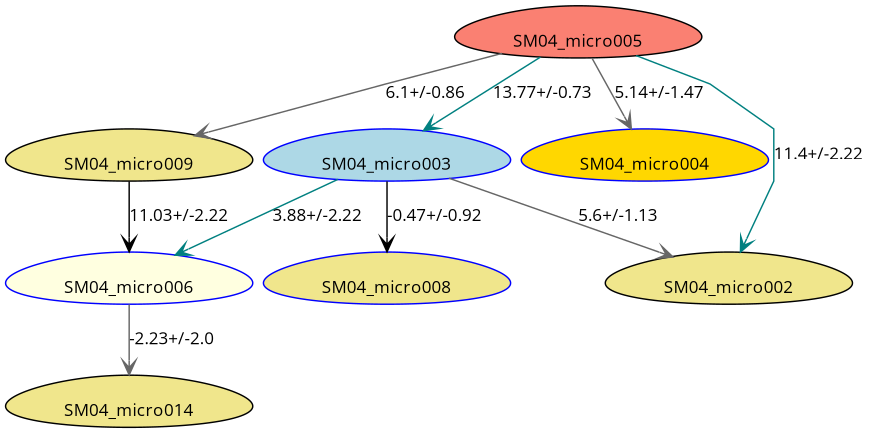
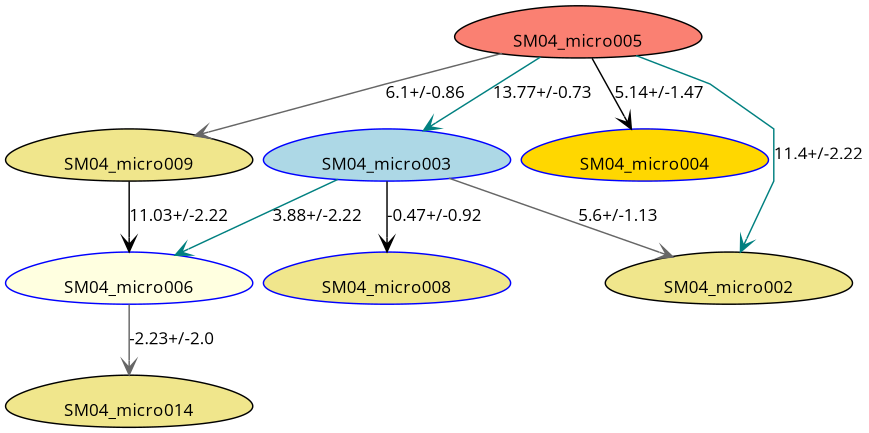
edge "SM04_micro005" -> "SM04_micro004": color gray40 -> black
